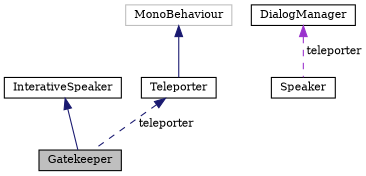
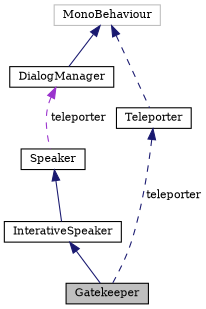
edge "DialogManager" -> "MonoBehaviour": added
edge "Teleporter" -> "MonoBehaviour": style solid -> dashed
edge "InterativeSpeaker" -> "Speaker": added
